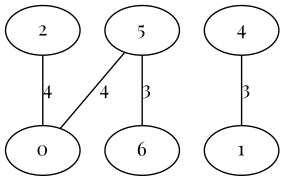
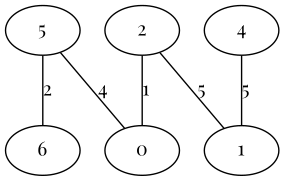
edge "2" -- "0": label "4" -> "1"
edge "5" -- "6": label "3" -> "2"
edge "4" -- "1": label "3" -> "5"
edge "2" -- "1": added, label "5"
